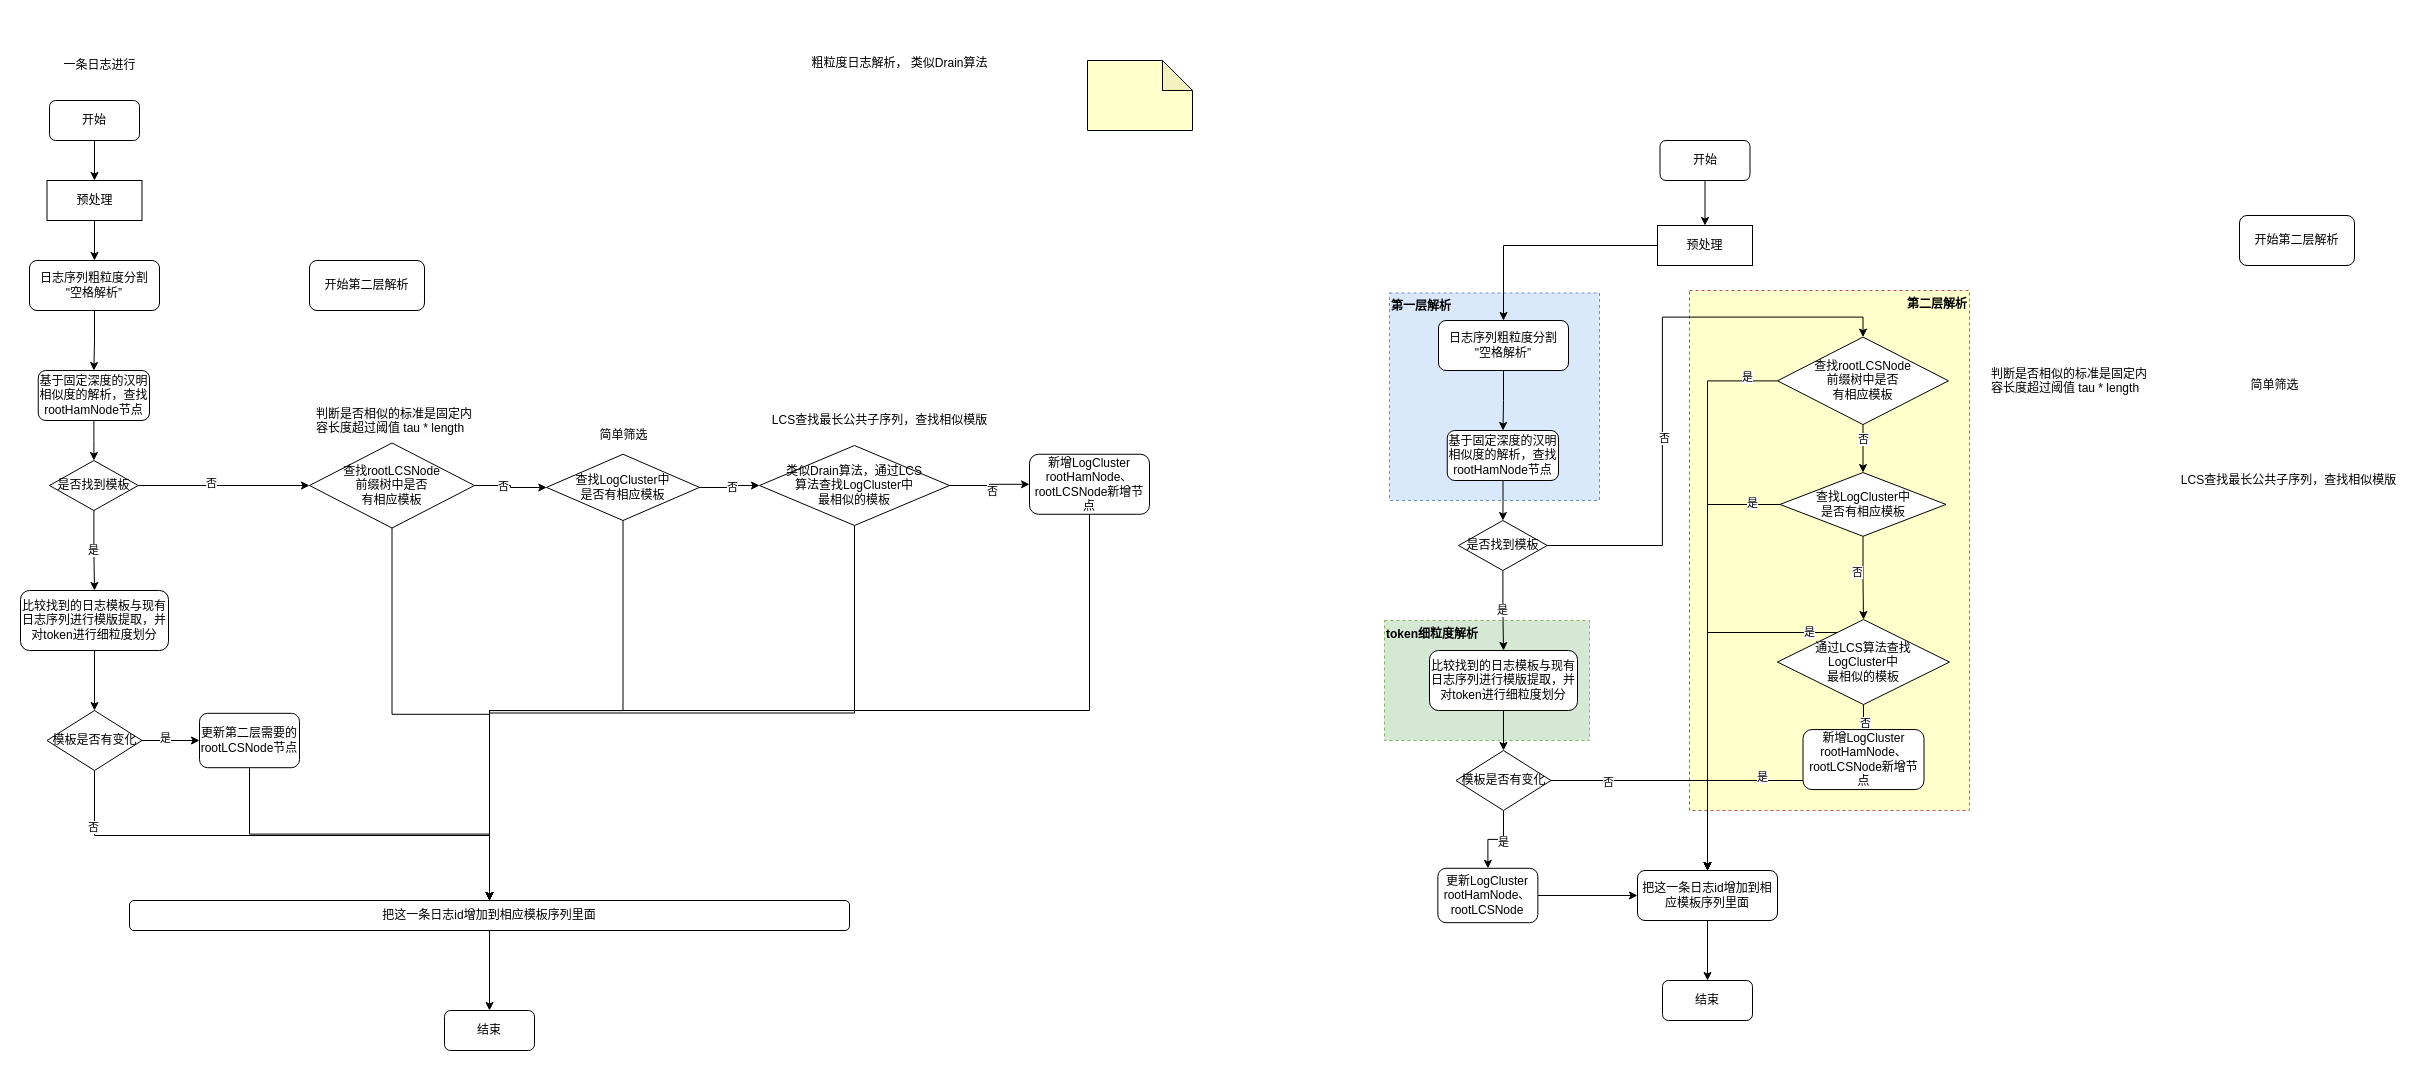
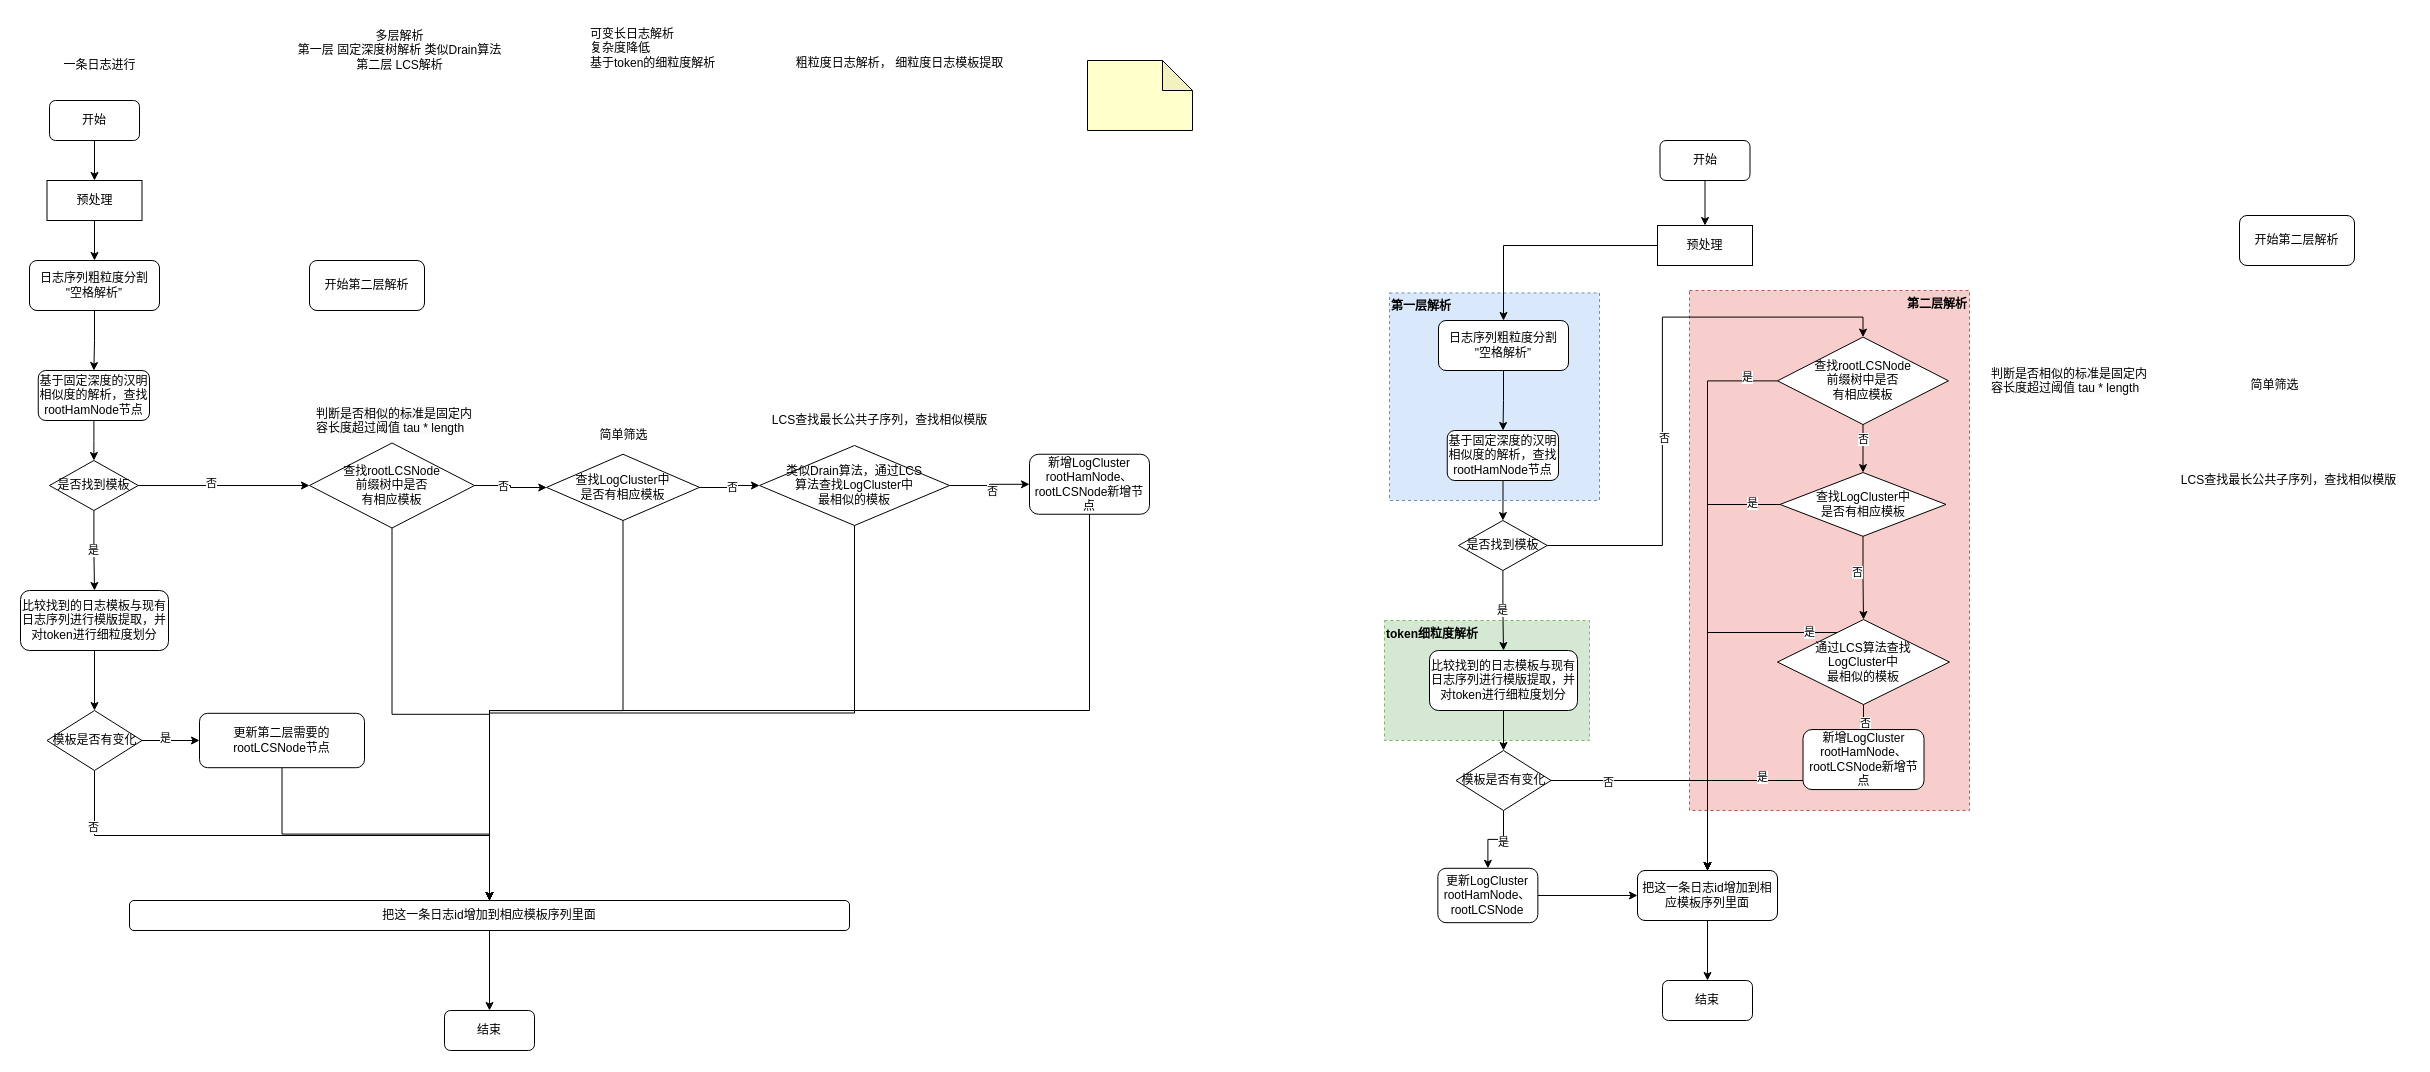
node "多层解析 第一层 固定深度树解析 类似Drain算法 第二层 LCS解析": added
node "可变长日志解析 复杂度降低 基于token的细粒度解析": added
node "粗粒度日志解析， 类似Drain算法": label "粗粒度日志解析， 类似Drain算法" -> "粗粒度日志解析， 细粒度日志模板提取"
node "第二层解析": fillcolor #ffffcc -> #f8cecc
node "更新第二层需要的 rootLCSNode节点": size 100x54 -> 165x54
